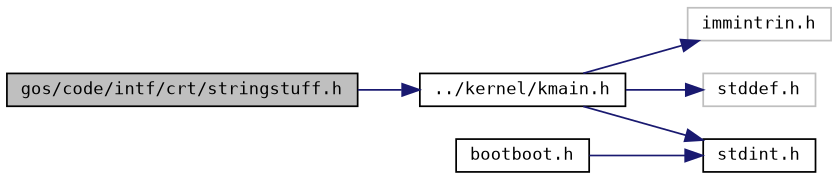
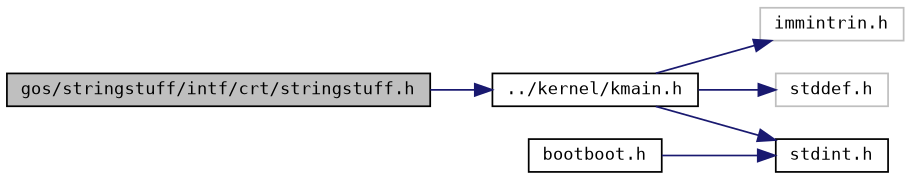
node "gos/code/intf/crt/stringstuff.h": label "gos/code/intf/crt/stringstuff.h" -> "gos/stringstuff/intf/crt/stringstuff.h"
